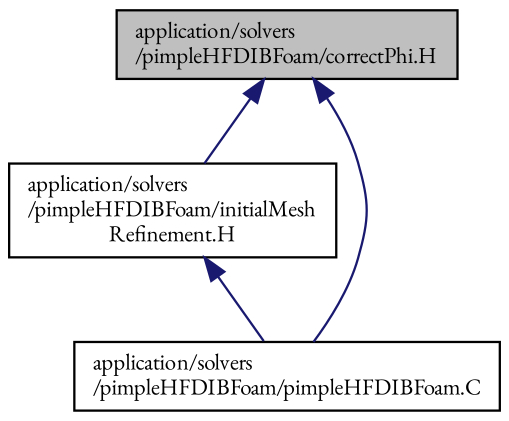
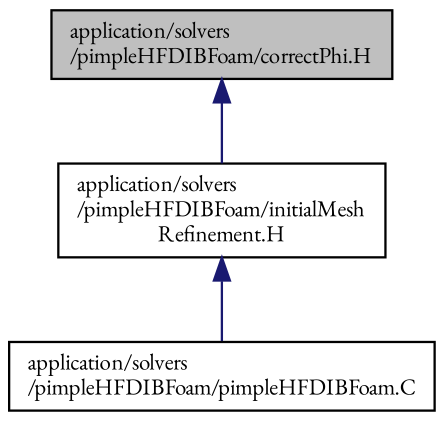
edge "application/solvers /pimpleHFDIBFoam/pimpleHFDIBFoam.C" -> "application/solvers /pimpleHFDIBFoam/correctPhi.H": removed
